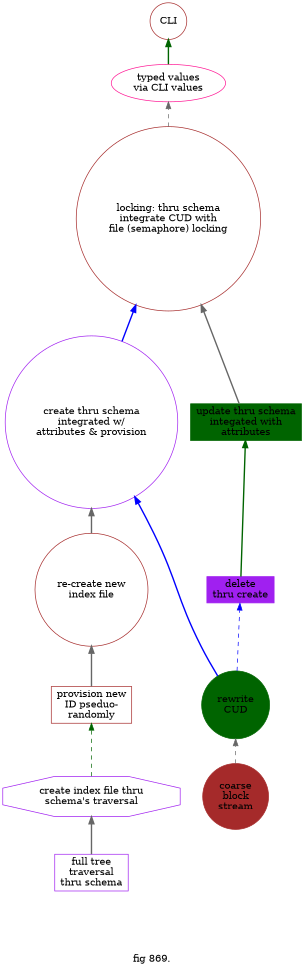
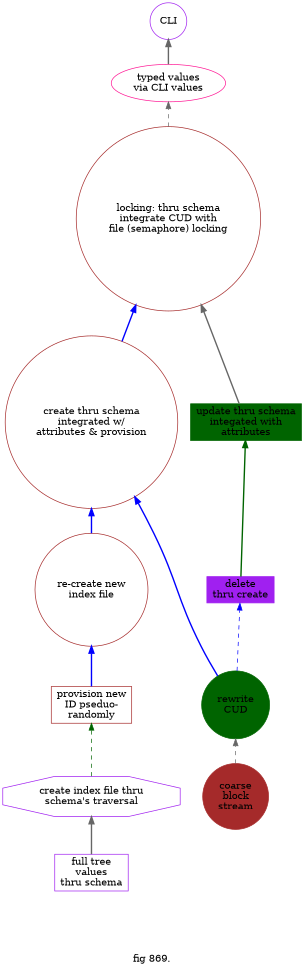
node "CLI": color brown -> purple
edge "typed values via CLI values" -> "CLI": color darkgreen -> gray40
node "create thru schema integrated w/ attributes & provision": color purple -> brown
edge "re-create new index file" -> "create thru schema integrated w/ attributes & provision": color gray40 -> blue
edge "provision new ID pseduo- randomly" -> "re-create new index file": color gray40 -> blue
node "full tree traversal thru schema": label "full tree traversal thru schema" -> "full tree values thru schema"
